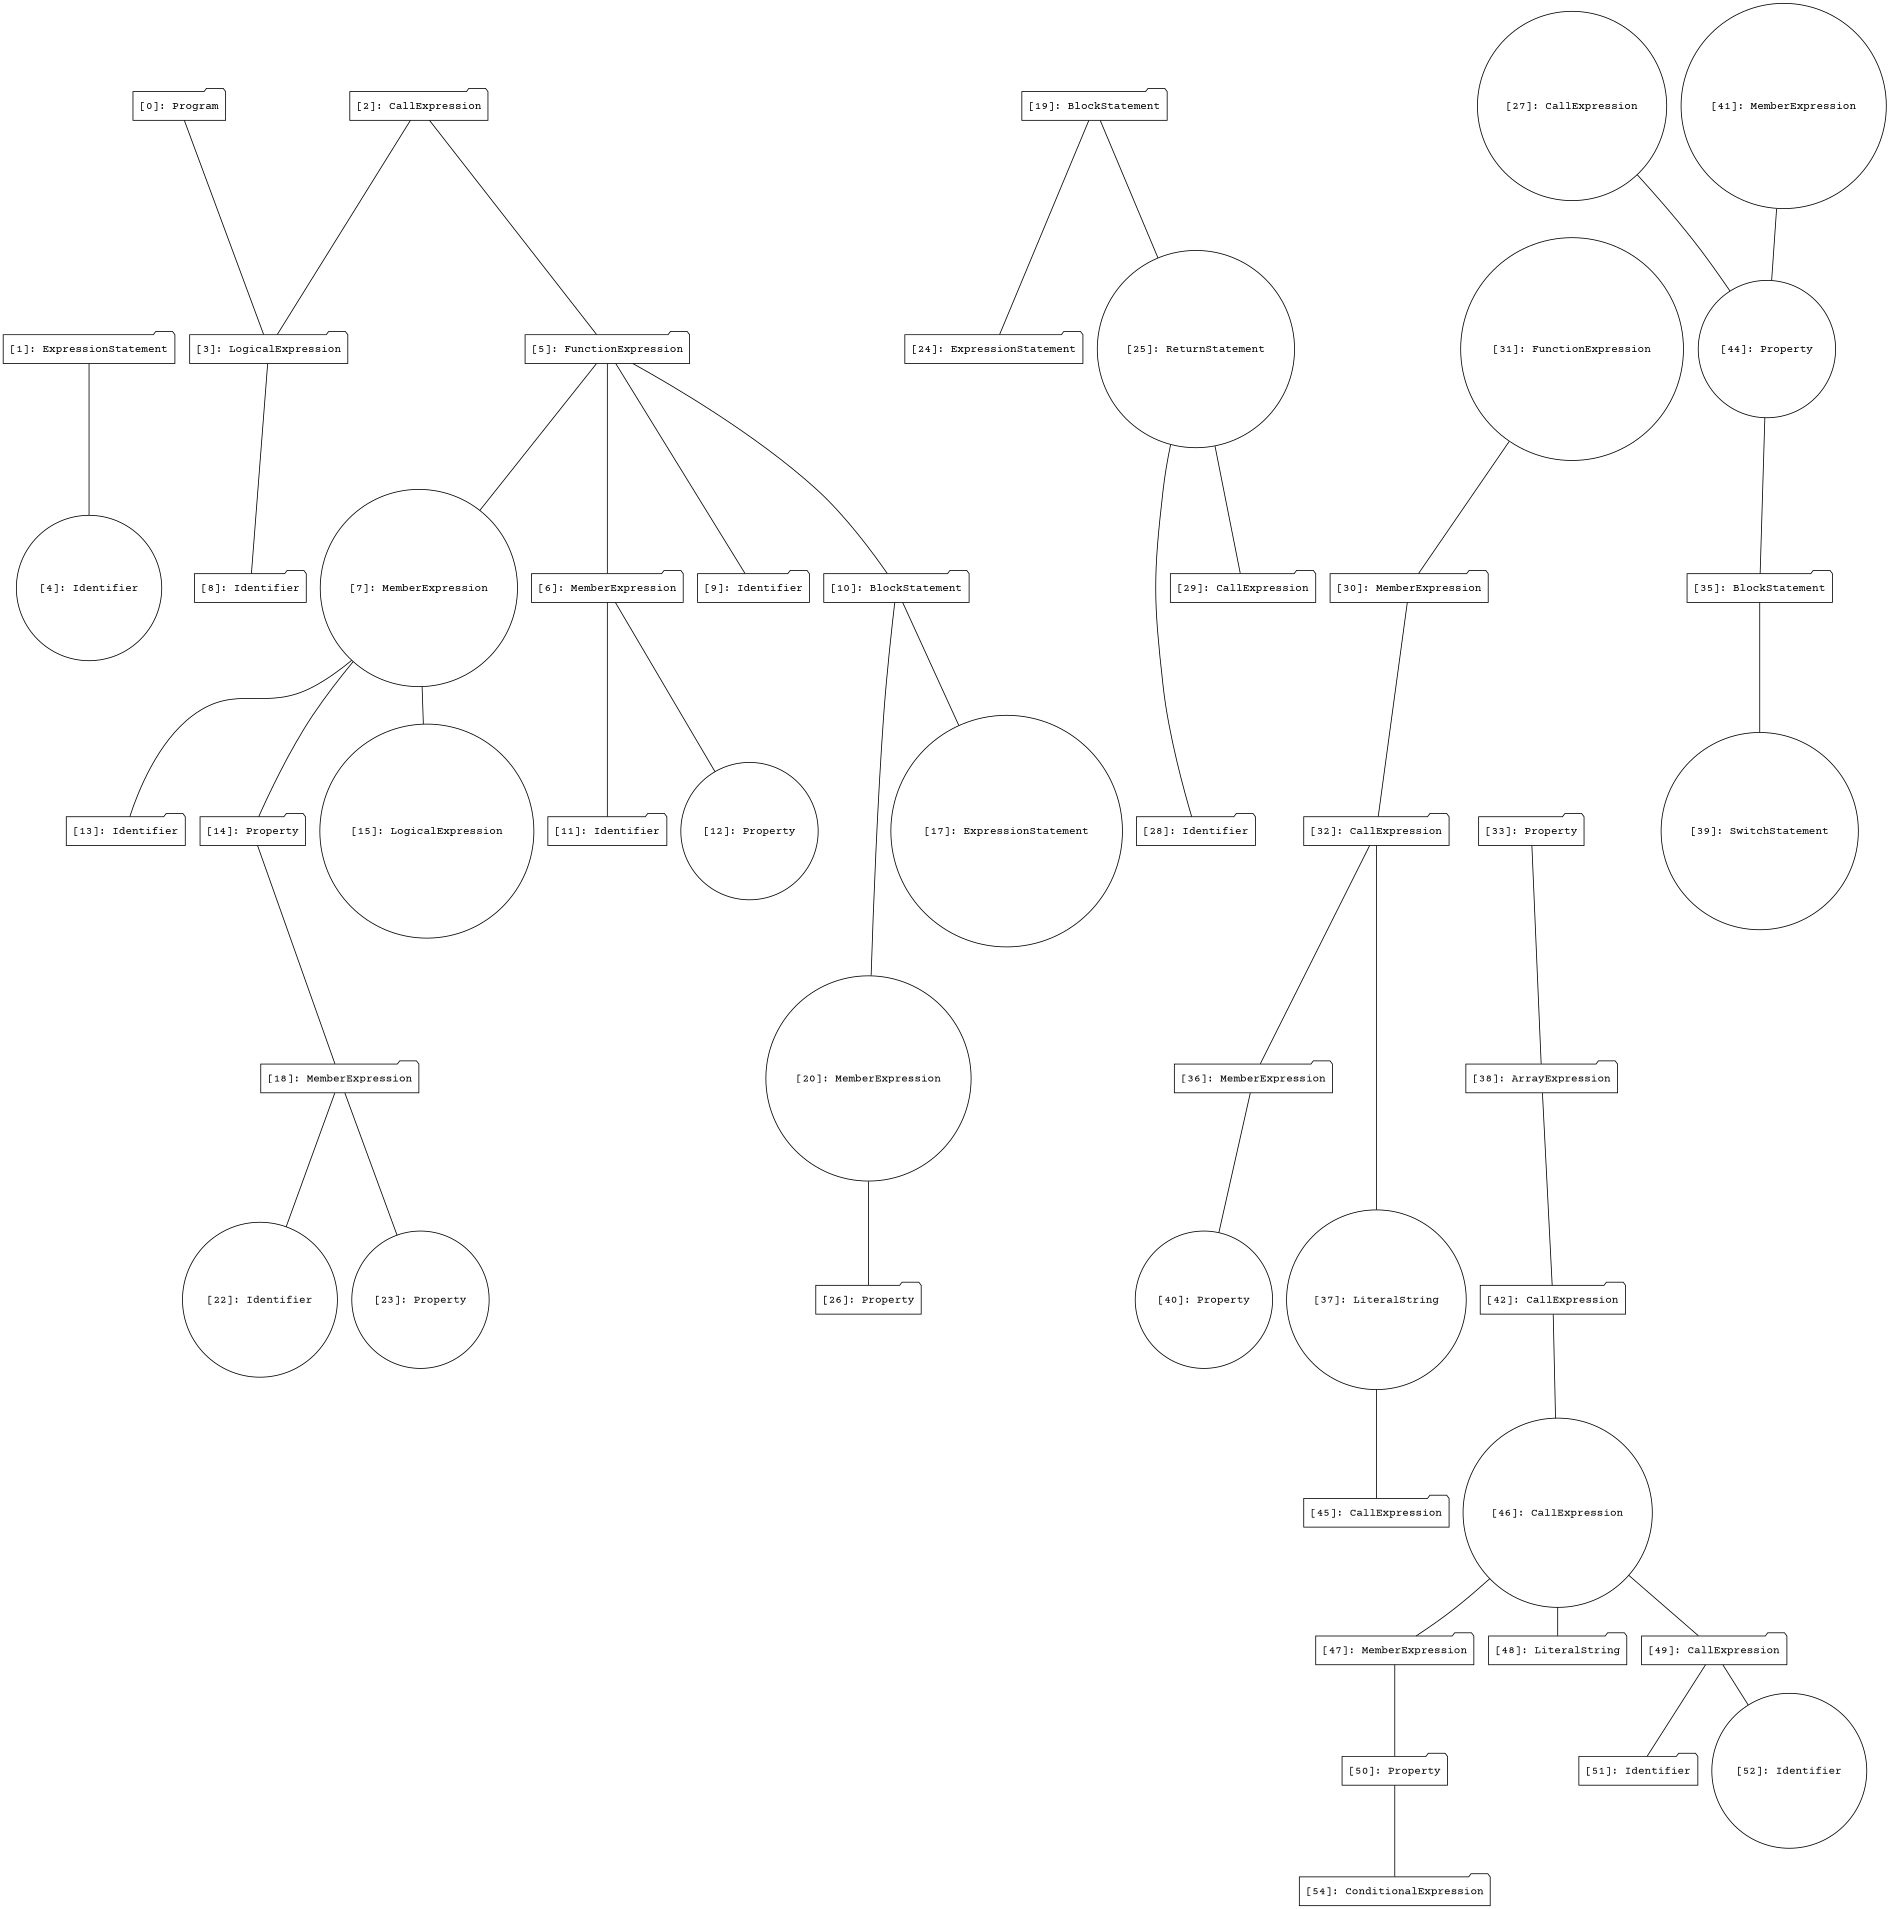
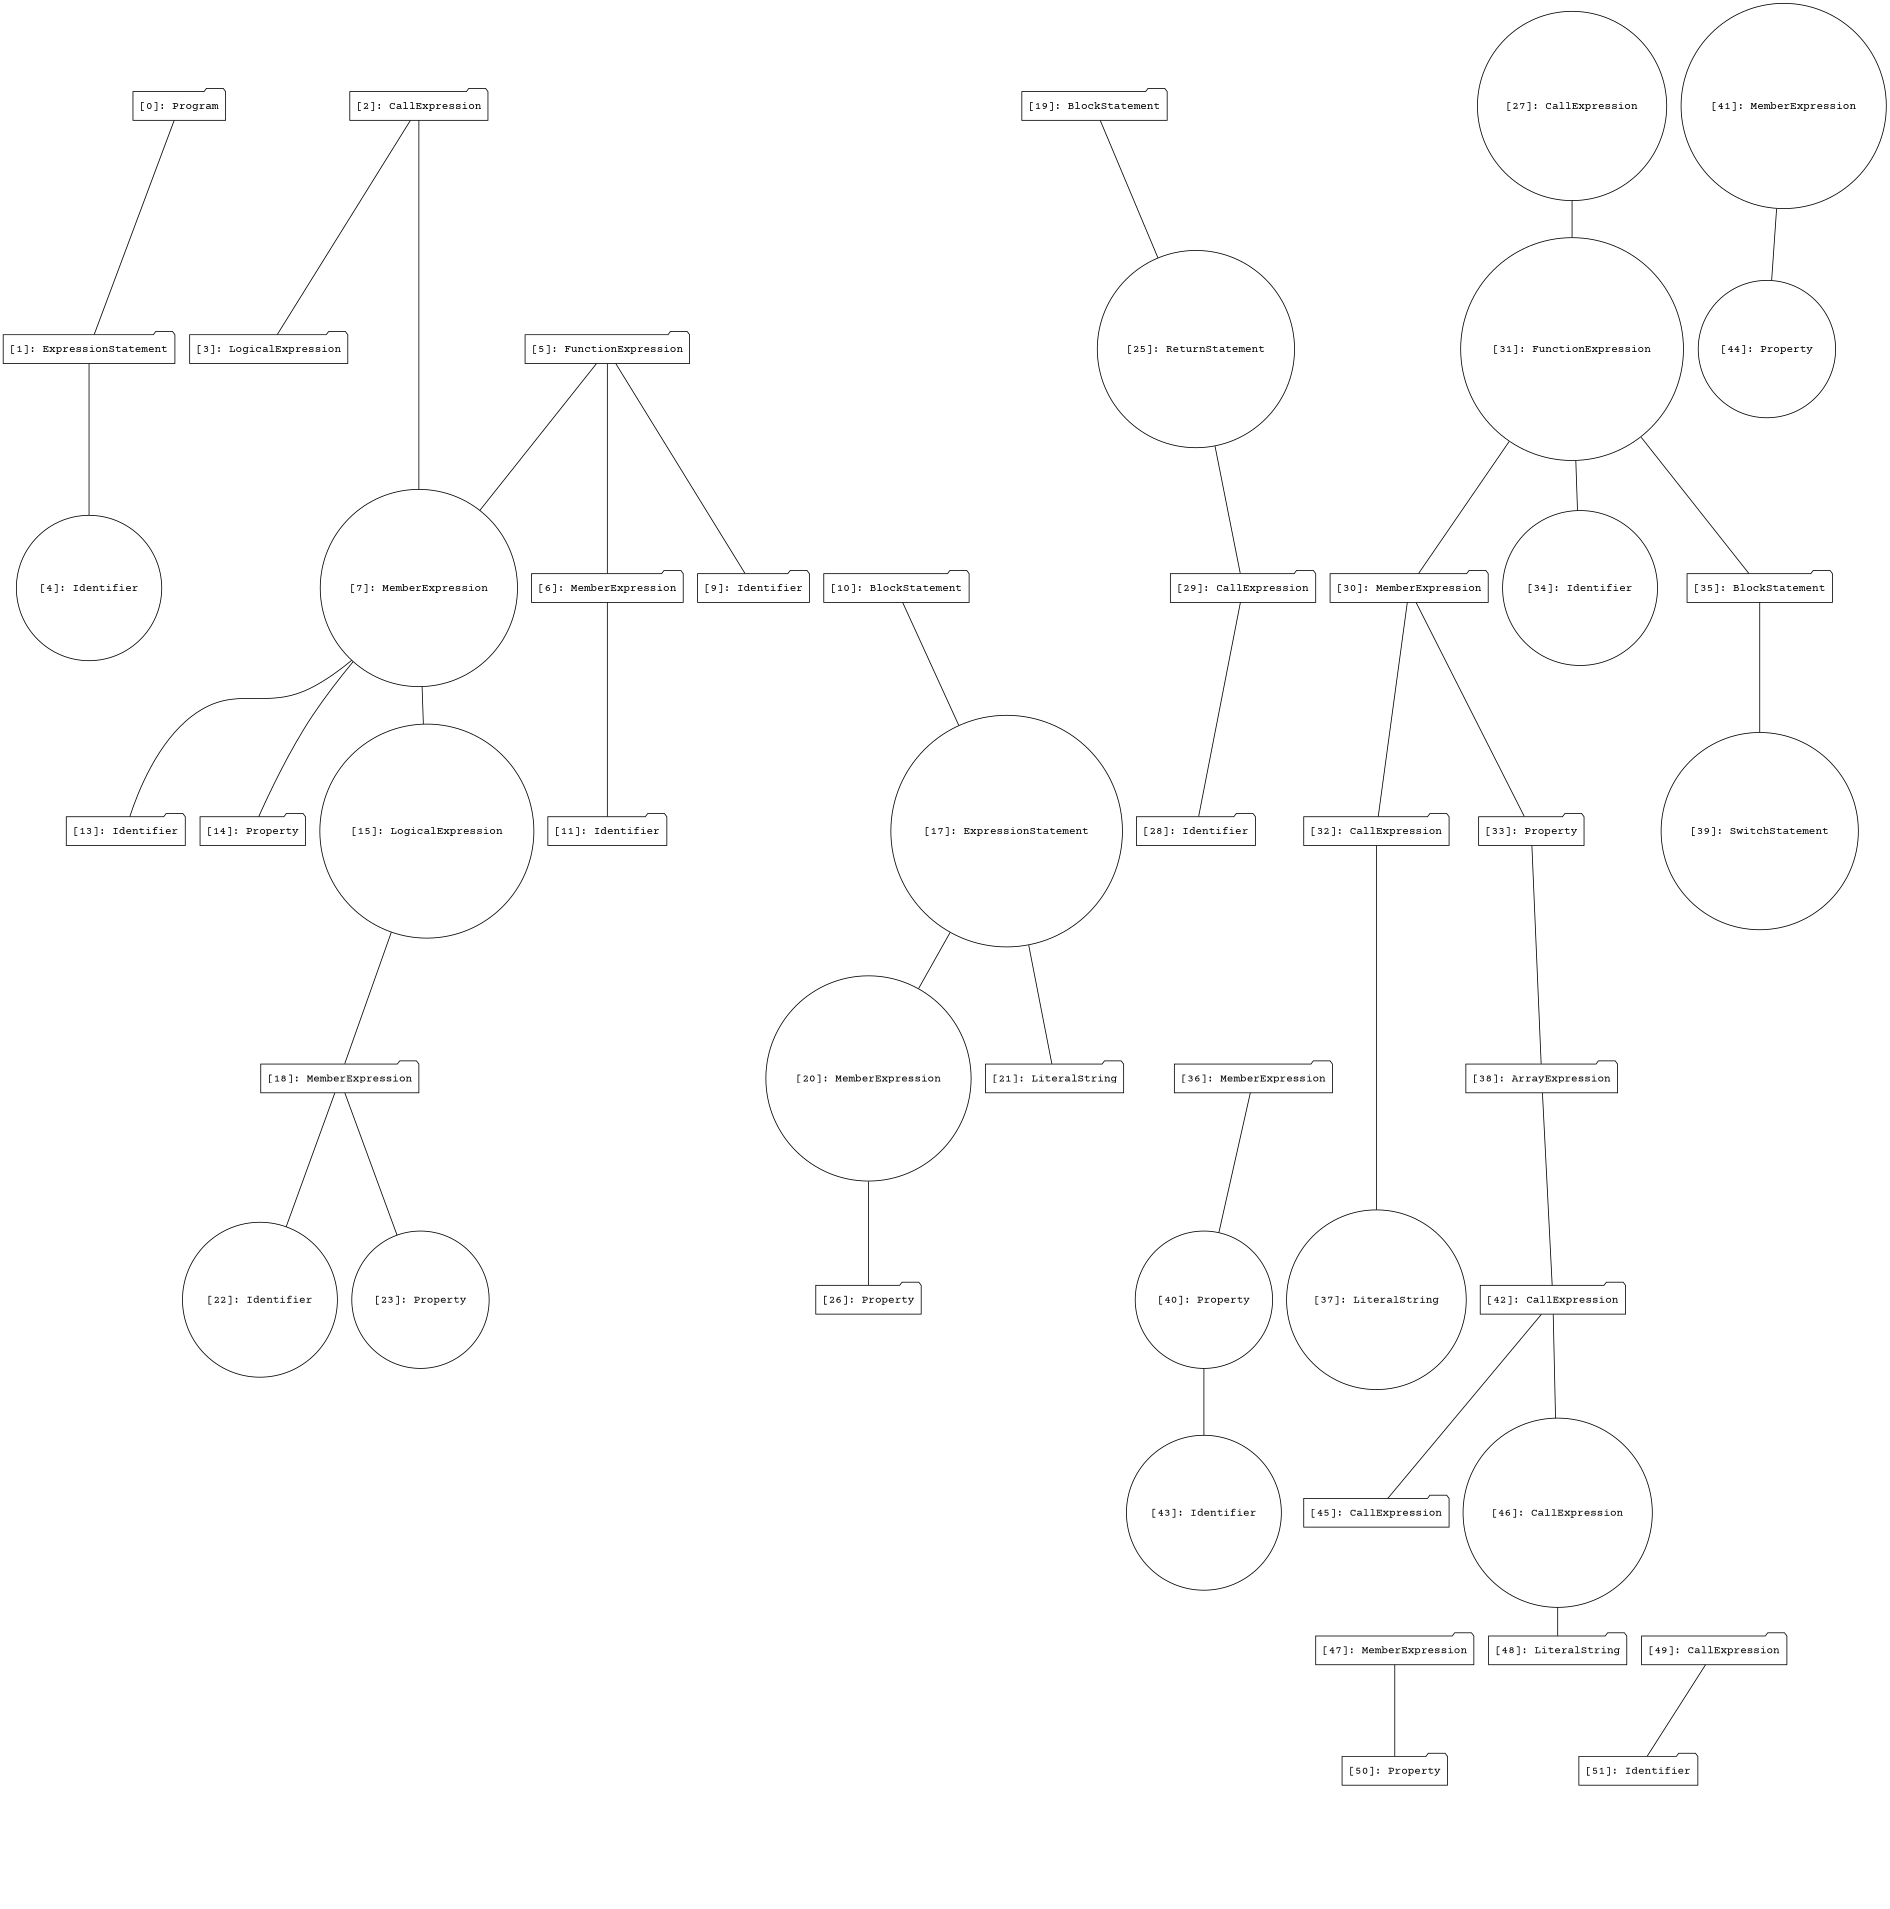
edge "[0]: Program" -- "[3]: LogicalExpression": now "[0]: Program" -- "[1]: ExpressionStatement"
edge "[2]: CallExpression" -- "[5]: FunctionExpression": now "[2]: CallExpression" -- "[7]: MemberExpression"
edge "[27]: CallExpression" -- "[44]: Property": now "[27]: CallExpression" -- "[31]: FunctionExpression"
node "[24]: ExpressionStatement": removed
edge "[5]: FunctionExpression" -- "[10]: BlockStatement": removed
edge "[44]: Property" -- "[35]: BlockStatement": now "[31]: FunctionExpression" -- "[35]: BlockStatement"
node "[8]: Identifier": removed
node "[34]: Identifier": added
edge "[25]: ReturnStatement" -- "[28]: Identifier": now "[29]: CallExpression" -- "[28]: Identifier"
edge "[30]: MemberExpression" -- "[33]: Property": added
edge "[10]: BlockStatement" -- "[20]: MemberExpression": now "[17]: ExpressionStatement" -- "[20]: MemberExpression"
node "[12]: Property": removed
edge "[14]: Property" -- "[18]: MemberExpression": now "[15]: LogicalExpression" -- "[18]: MemberExpression"
edge "[32]: CallExpression" -- "[36]: MemberExpression": removed
node "[21]: LiteralString": added
edge "[37]: LiteralString" -- "[45]: CallExpression": now "[42]: CallExpression" -- "[45]: CallExpression"
node "[43]: Identifier": added
edge "[46]: CallExpression" -- "[49]: CallExpression": removed
edge "[46]: CallExpression" -- "[47]: MemberExpression": removed
node "[52]: Identifier": removed
node "[54]: ConditionalExpression": removed
